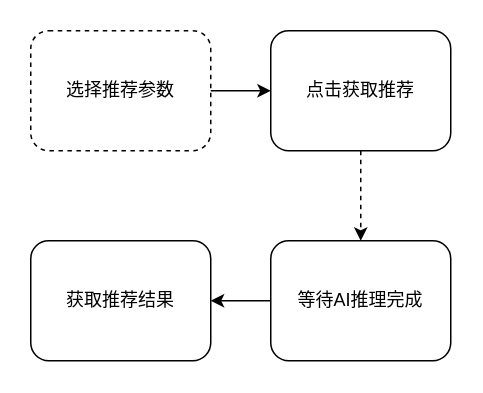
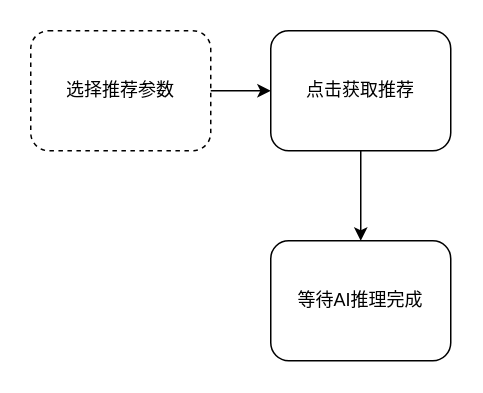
edge "点击获取推荐" -> "等待AI推理完成": style dashed -> solid
node "获取推荐结果": removed
edge "等待AI推理完成" -> "获取推荐结果": removed
